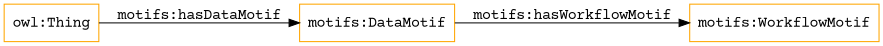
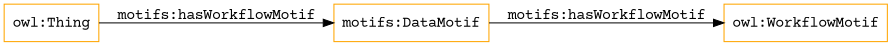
edge "owl:Thing" -> "motifs:DataMotif": label "motifs:hasDataMotif" -> "motifs:hasWorkflowMotif"
node "motifs:WorkflowMotif": label "motifs:WorkflowMotif" -> "owl:WorkflowMotif"
